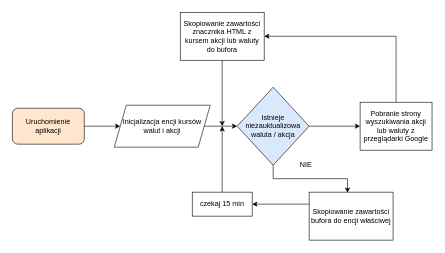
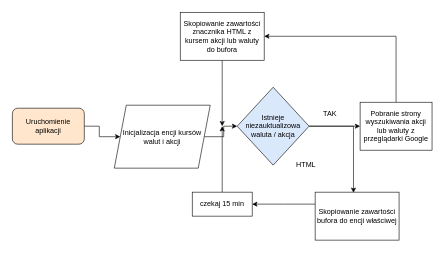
node "TAK": added
node "Inicjalizacja encji kursów walut i akcji": size 96x42 -> 96x63
node "NIE": label "NIE" -> "HTML"
node "Skopiowanie zawartości bufora do encji właściwej": moved (351, 216) -> (357, 216)
